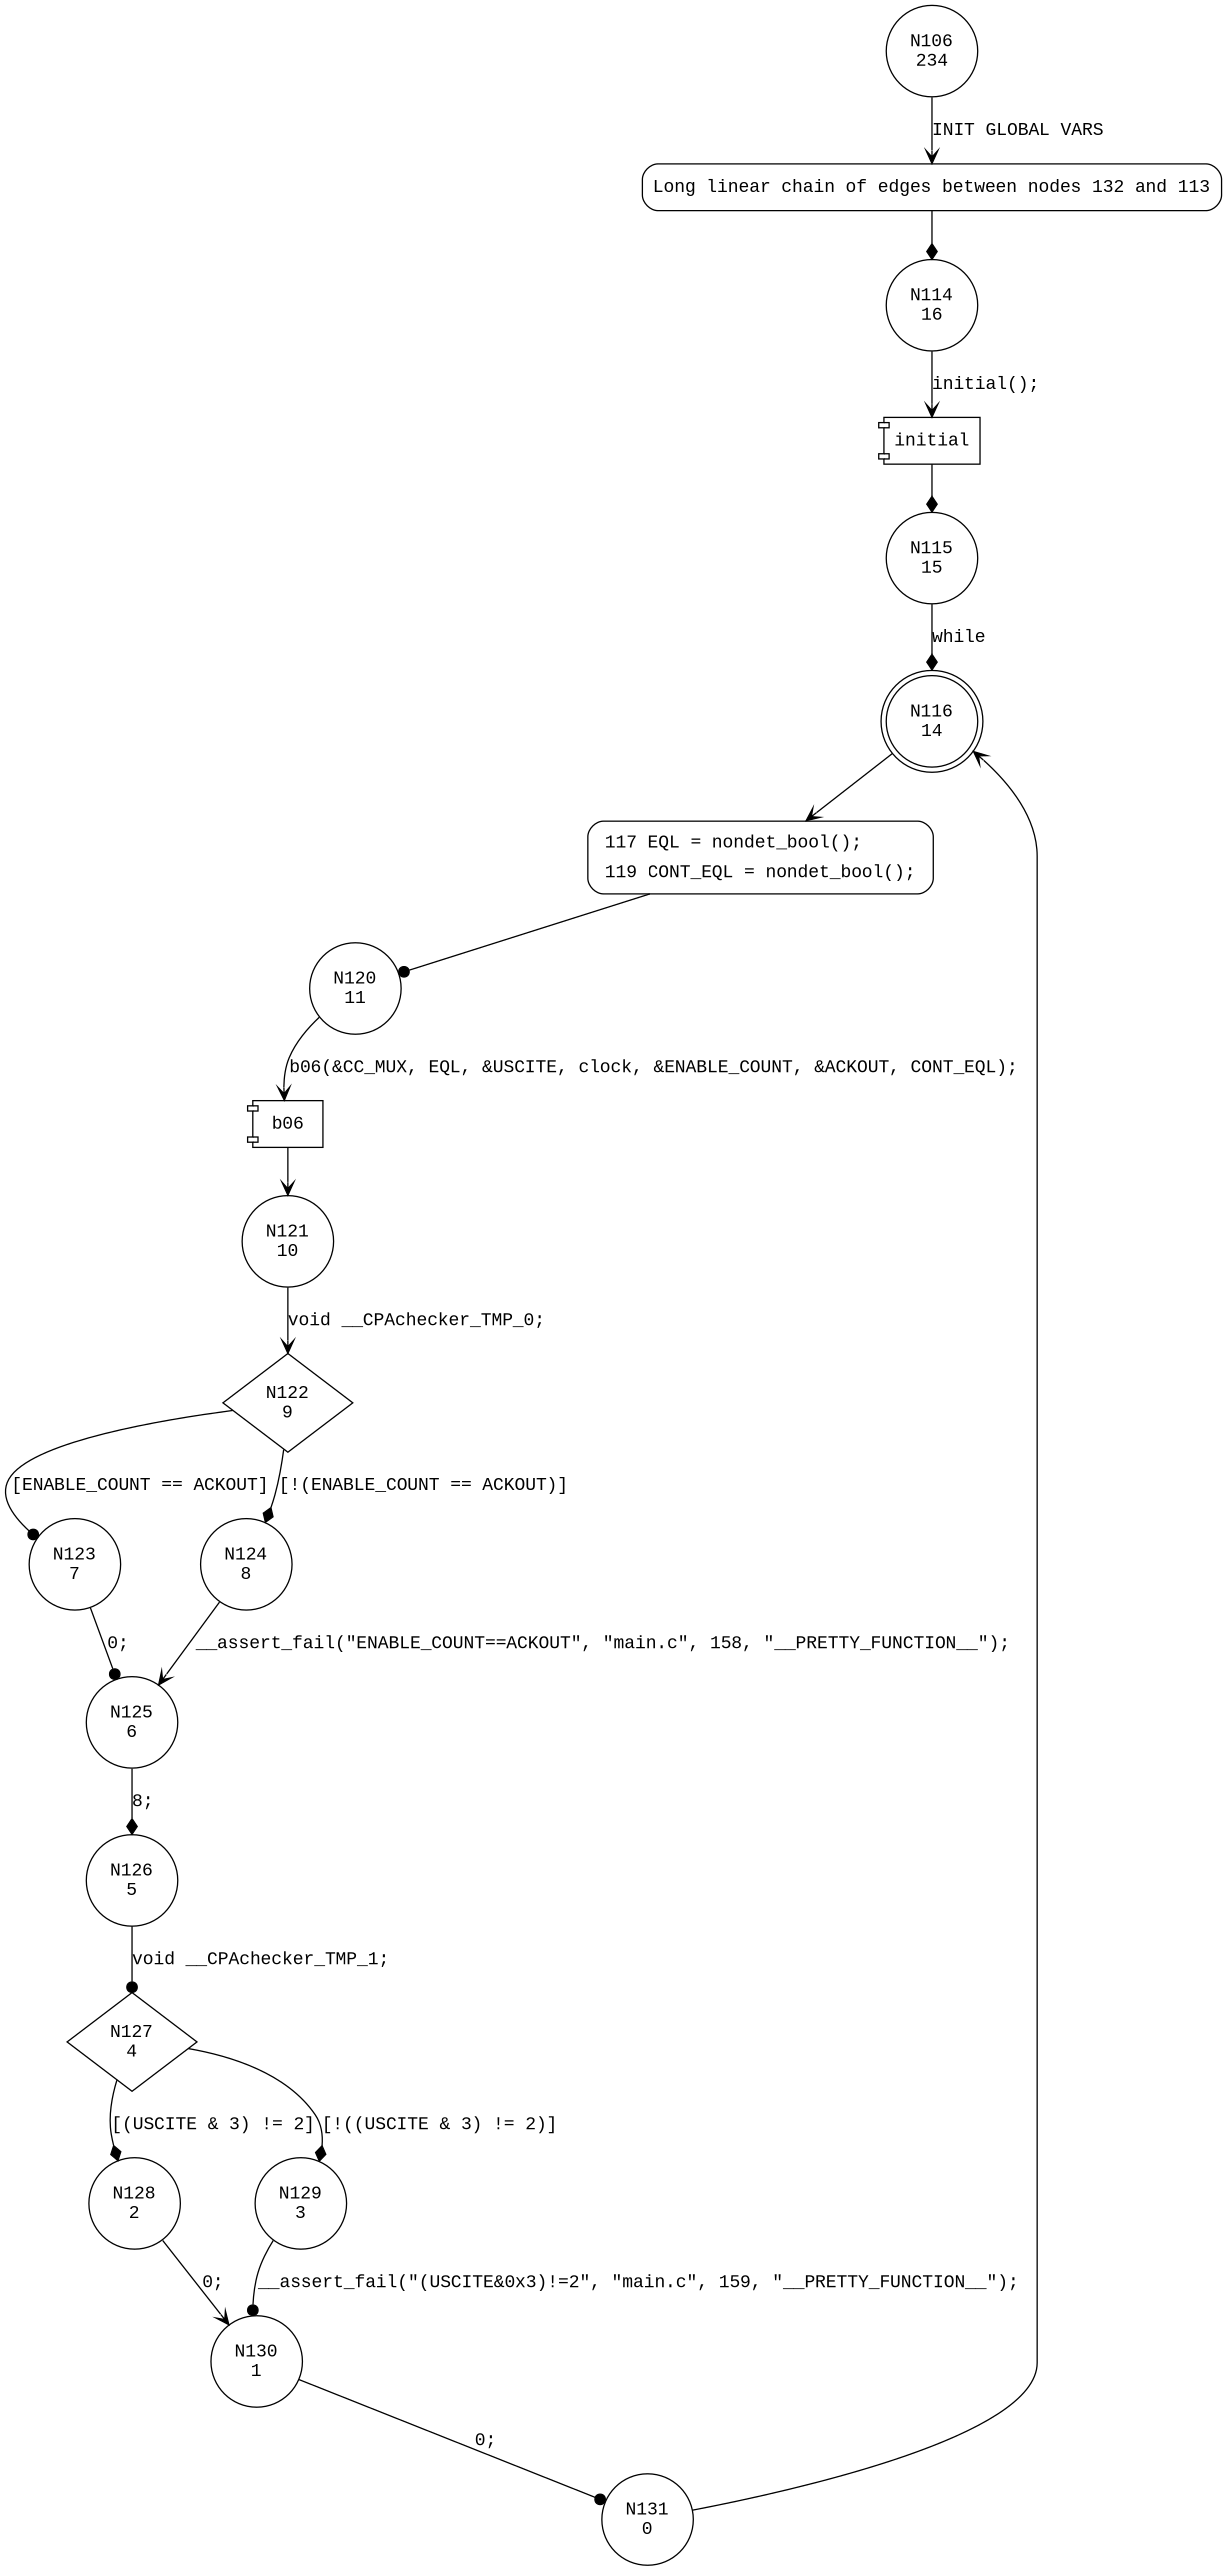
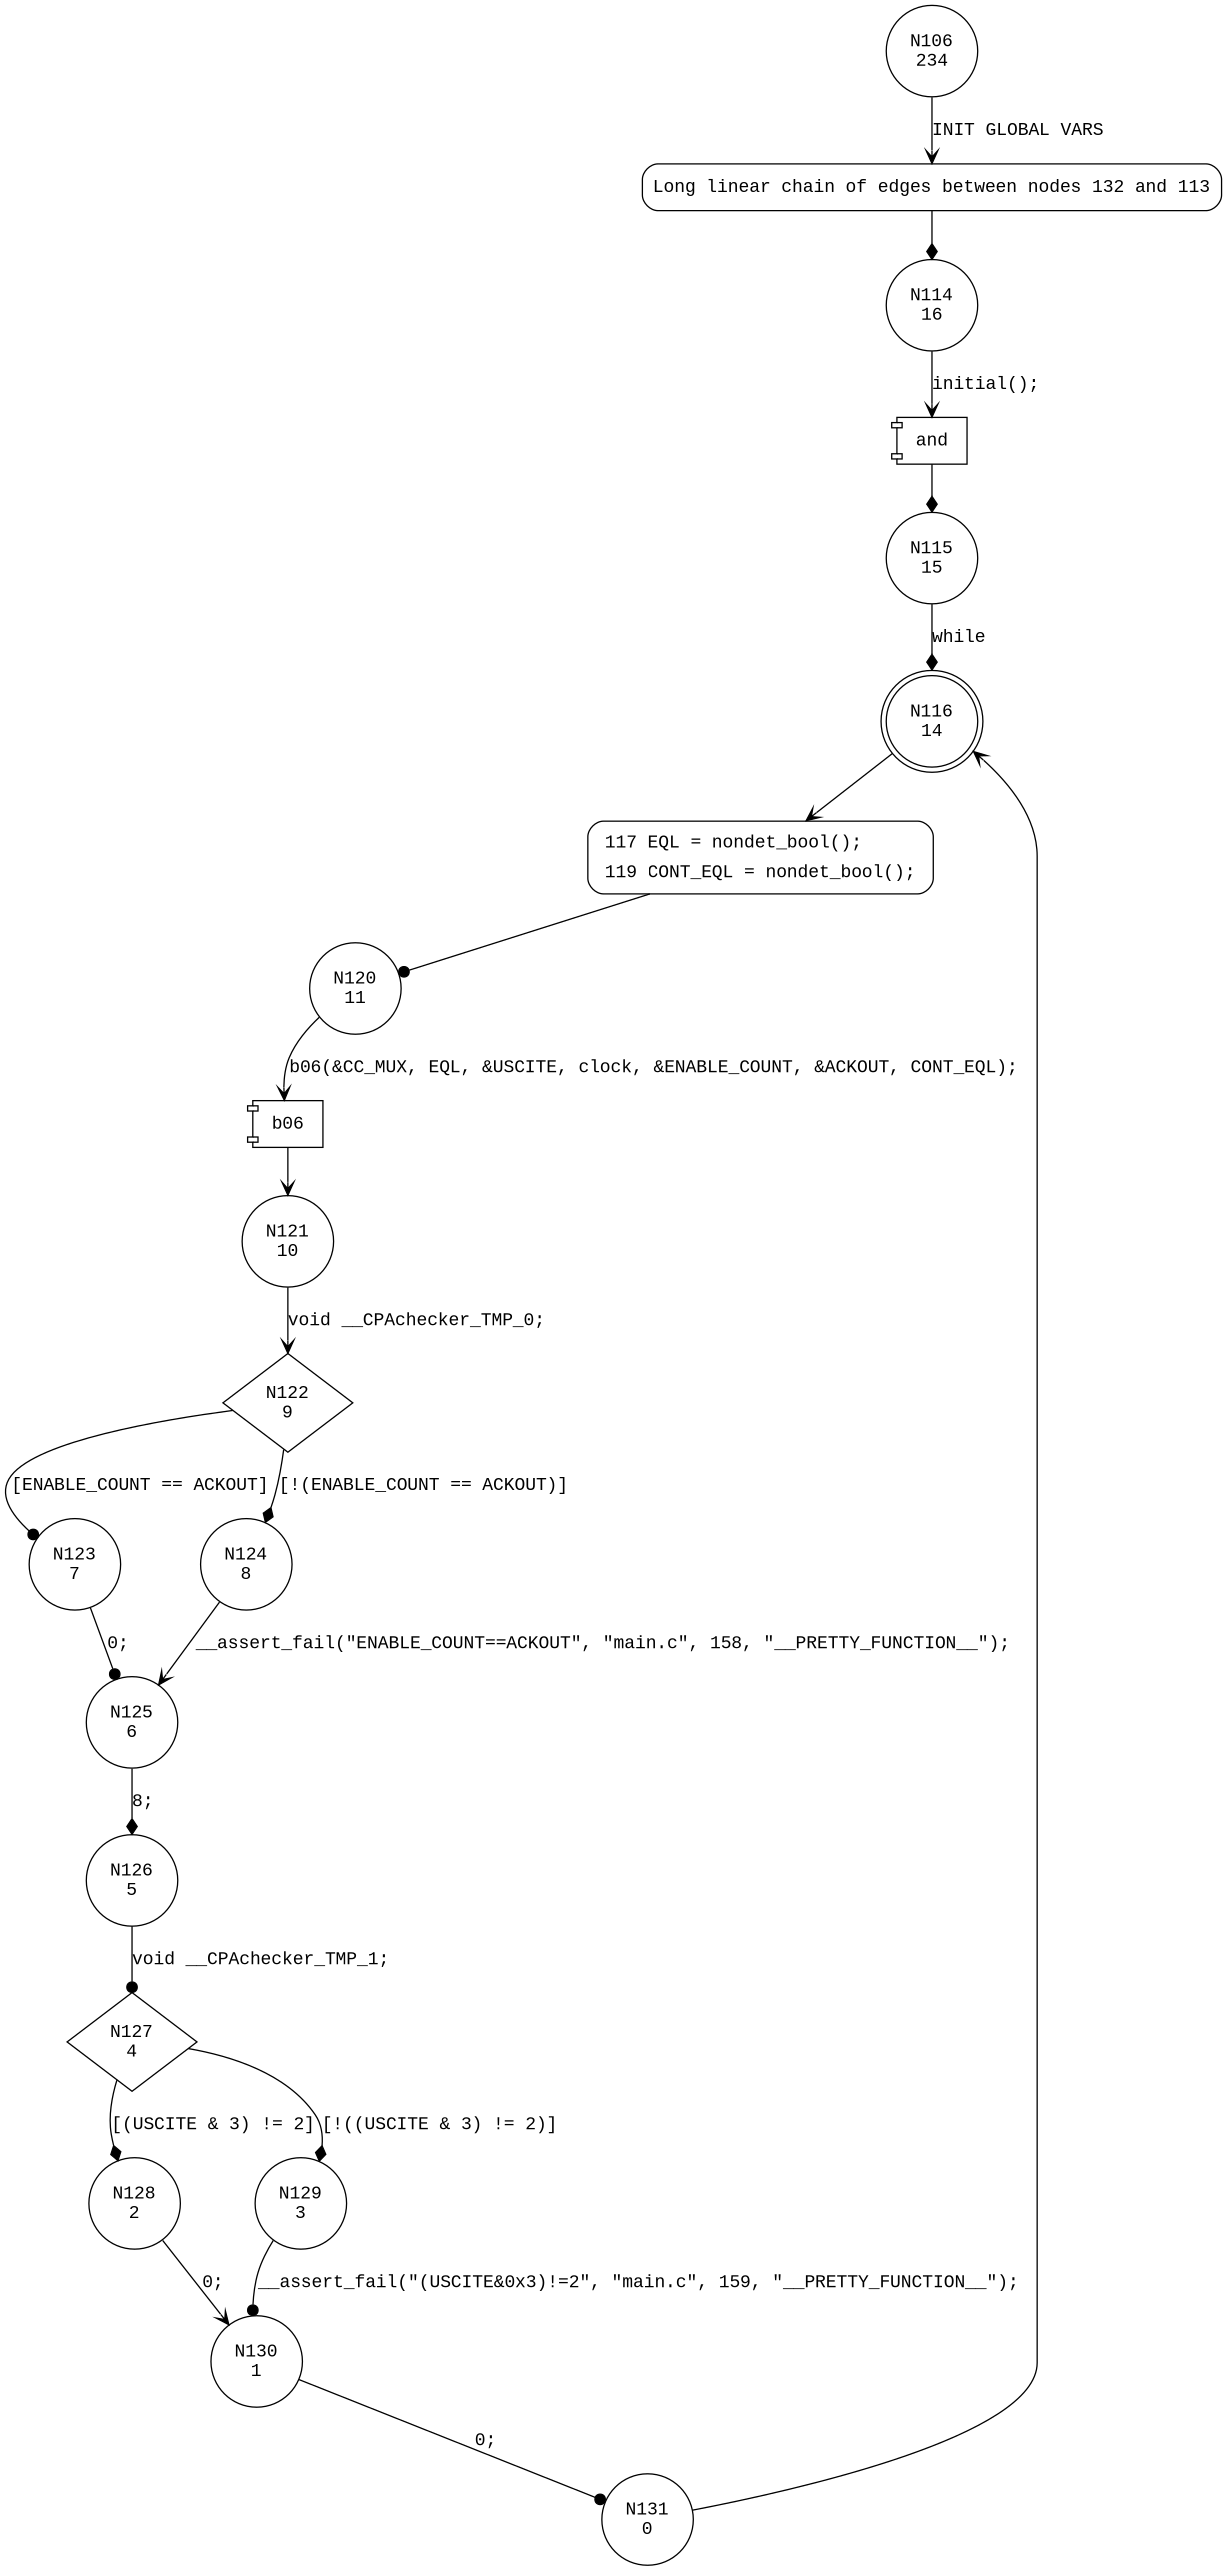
node "initial": label "initial" -> "and"
